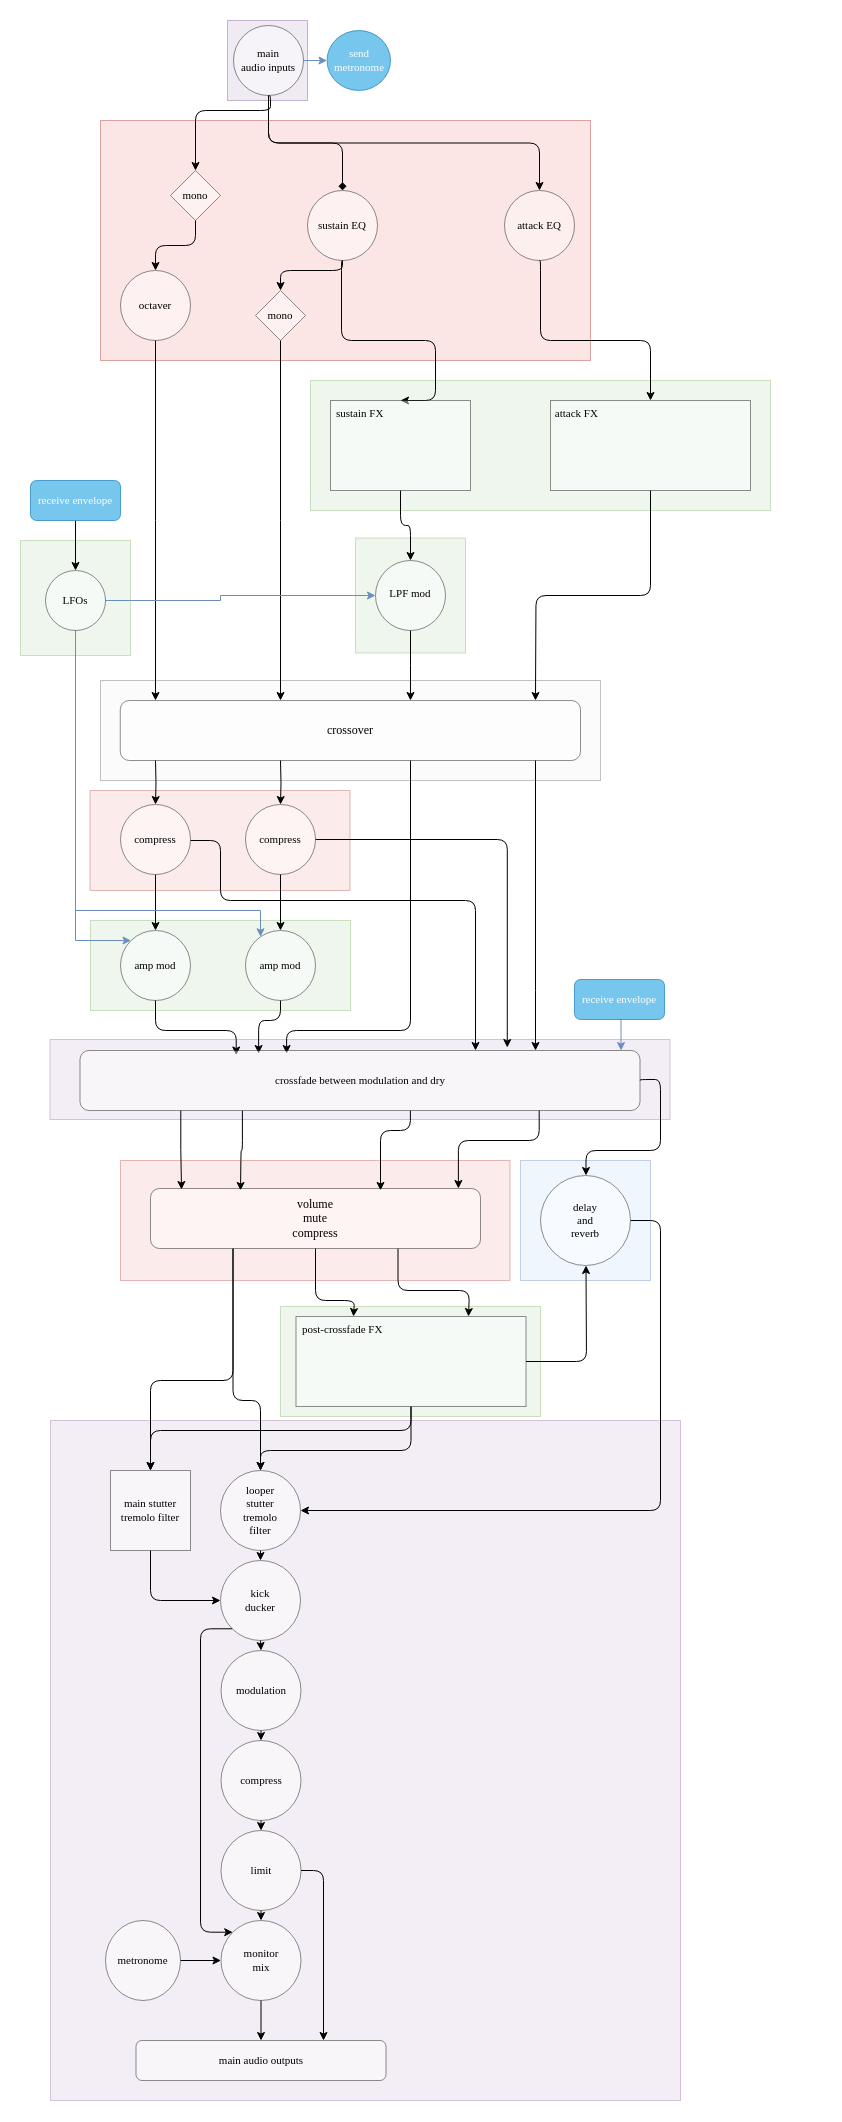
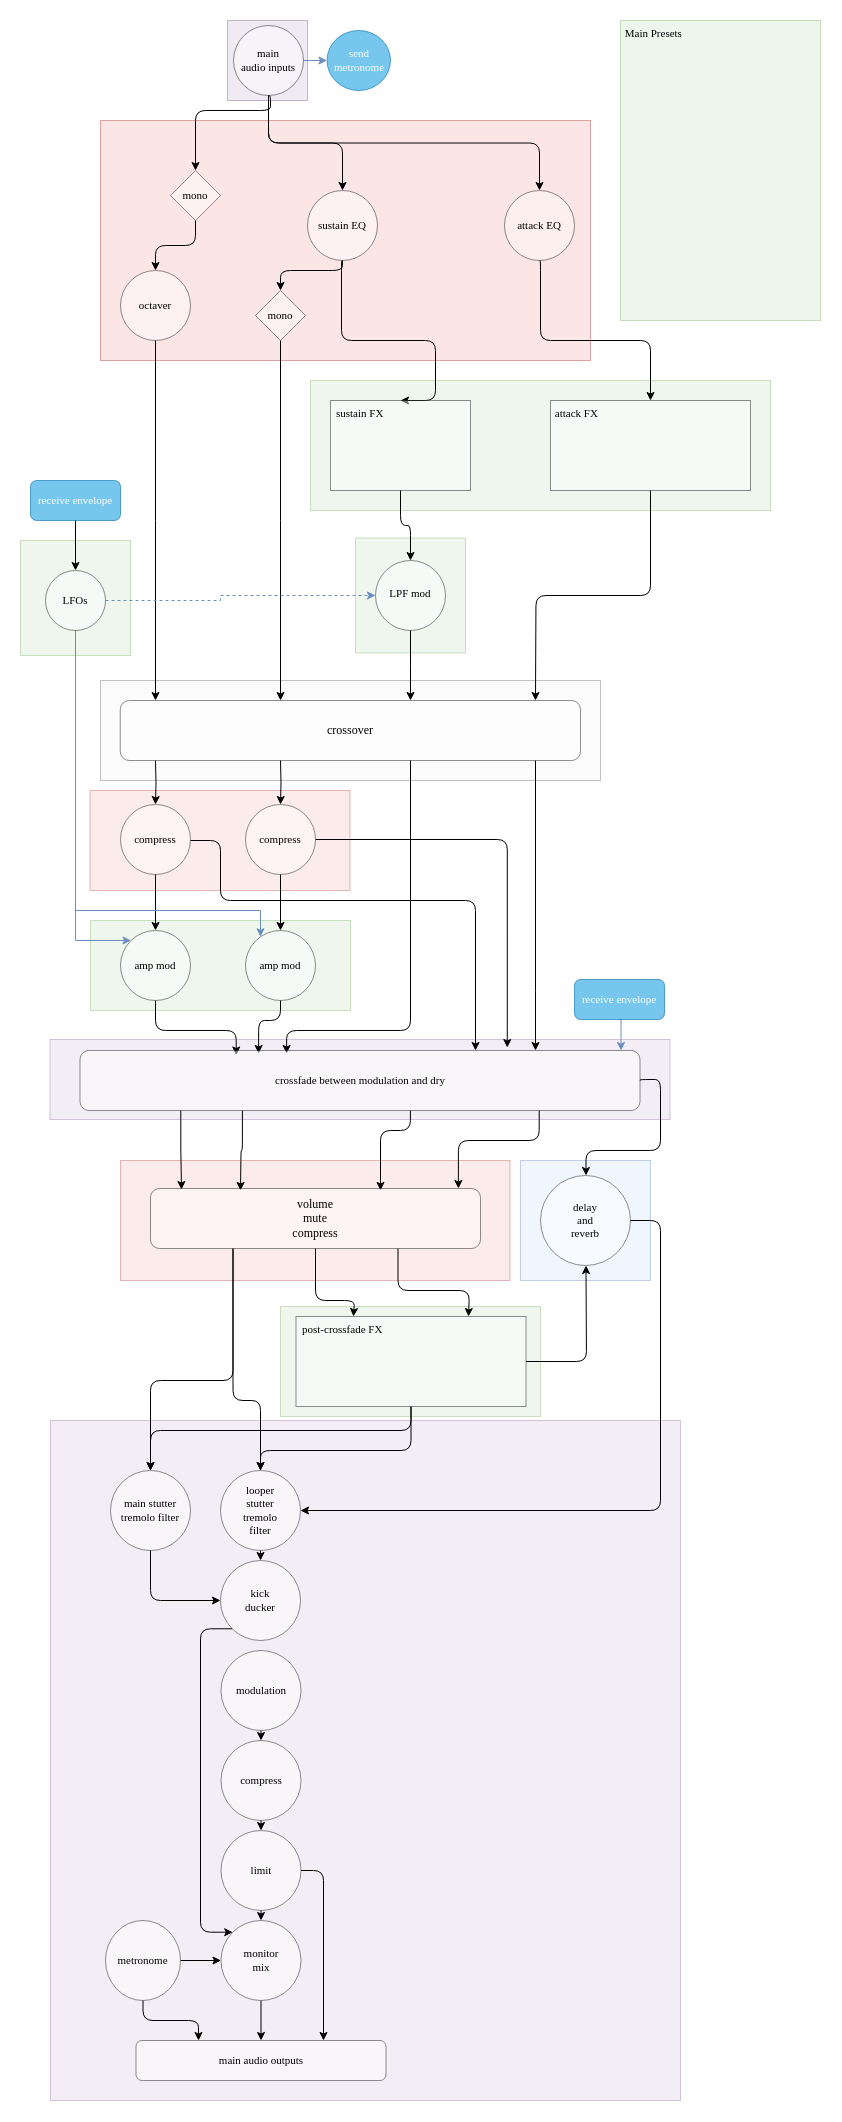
node "Main Presets": added
edge "main audio inputs" -> "sustain EQ": arrowhead diamond -> classic
edge "LFOs" -> "LPF mod": style solid -> dashed
node "main stutter tremolo filter": shape rectangle -> ellipse
edge "kick ducker" -> "modulation": removed
edge "metronome" -> "main audio outputs": added
